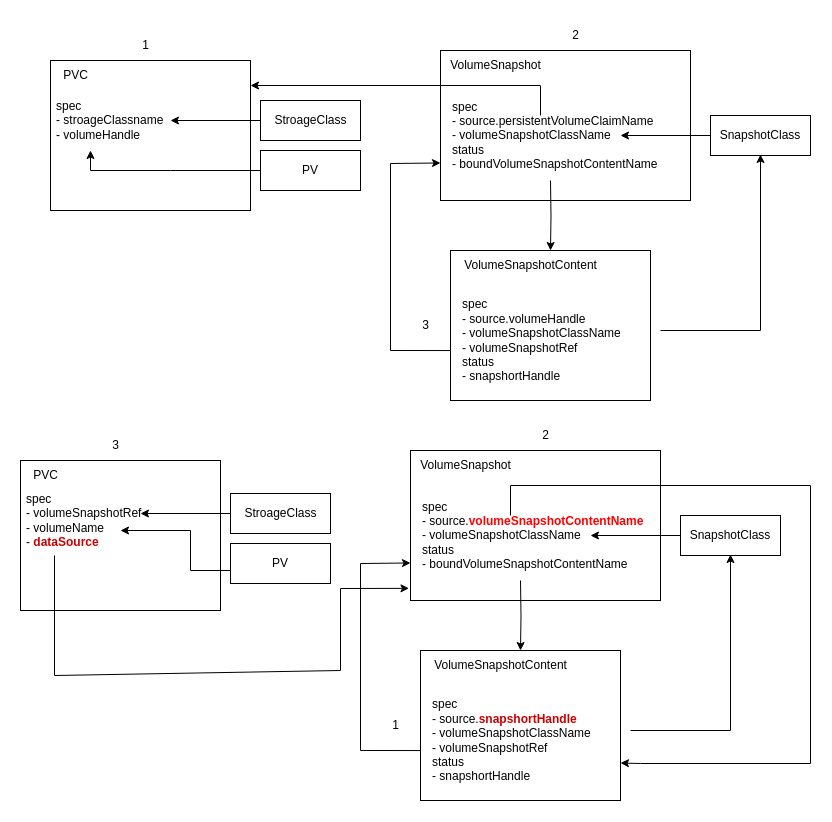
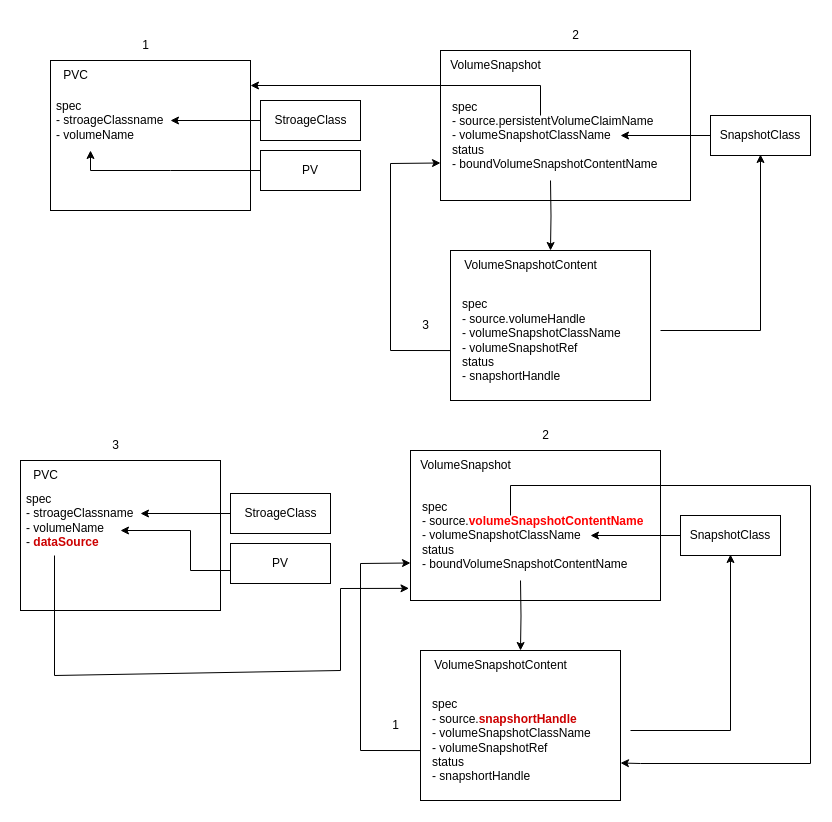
node "spec - stroageClassname - volumeHandle": label "spec - stroageClassname - volumeHandle" -> "spec - stroageClassname - volumeName"
node "spec - volumeSnapshotRef - volumeName - dataSource": label "spec - volumeSnapshotRef - volumeName - dataSource" -> "spec - stroageClassname - volumeName - dataSource"
